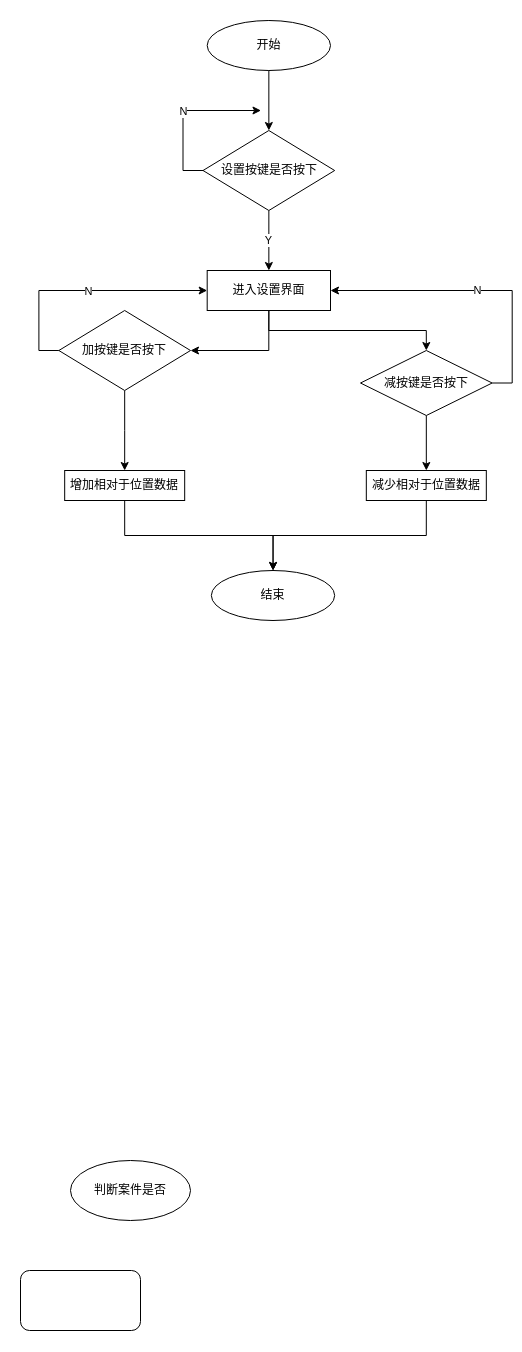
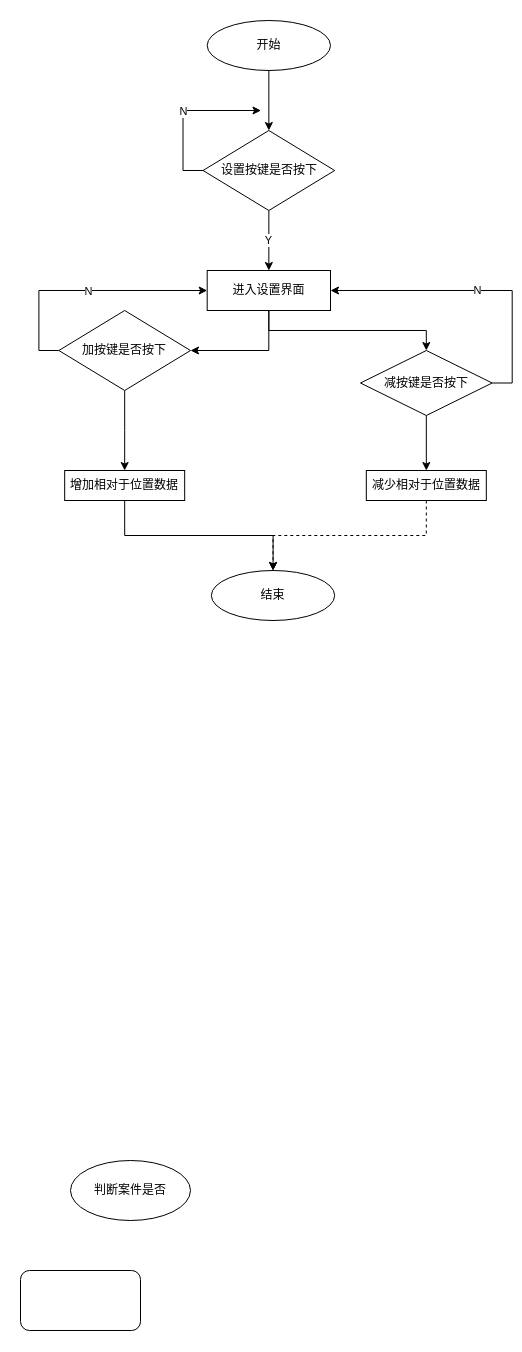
edge "减少相对于位置数据" -> "结束": style solid -> dashed
